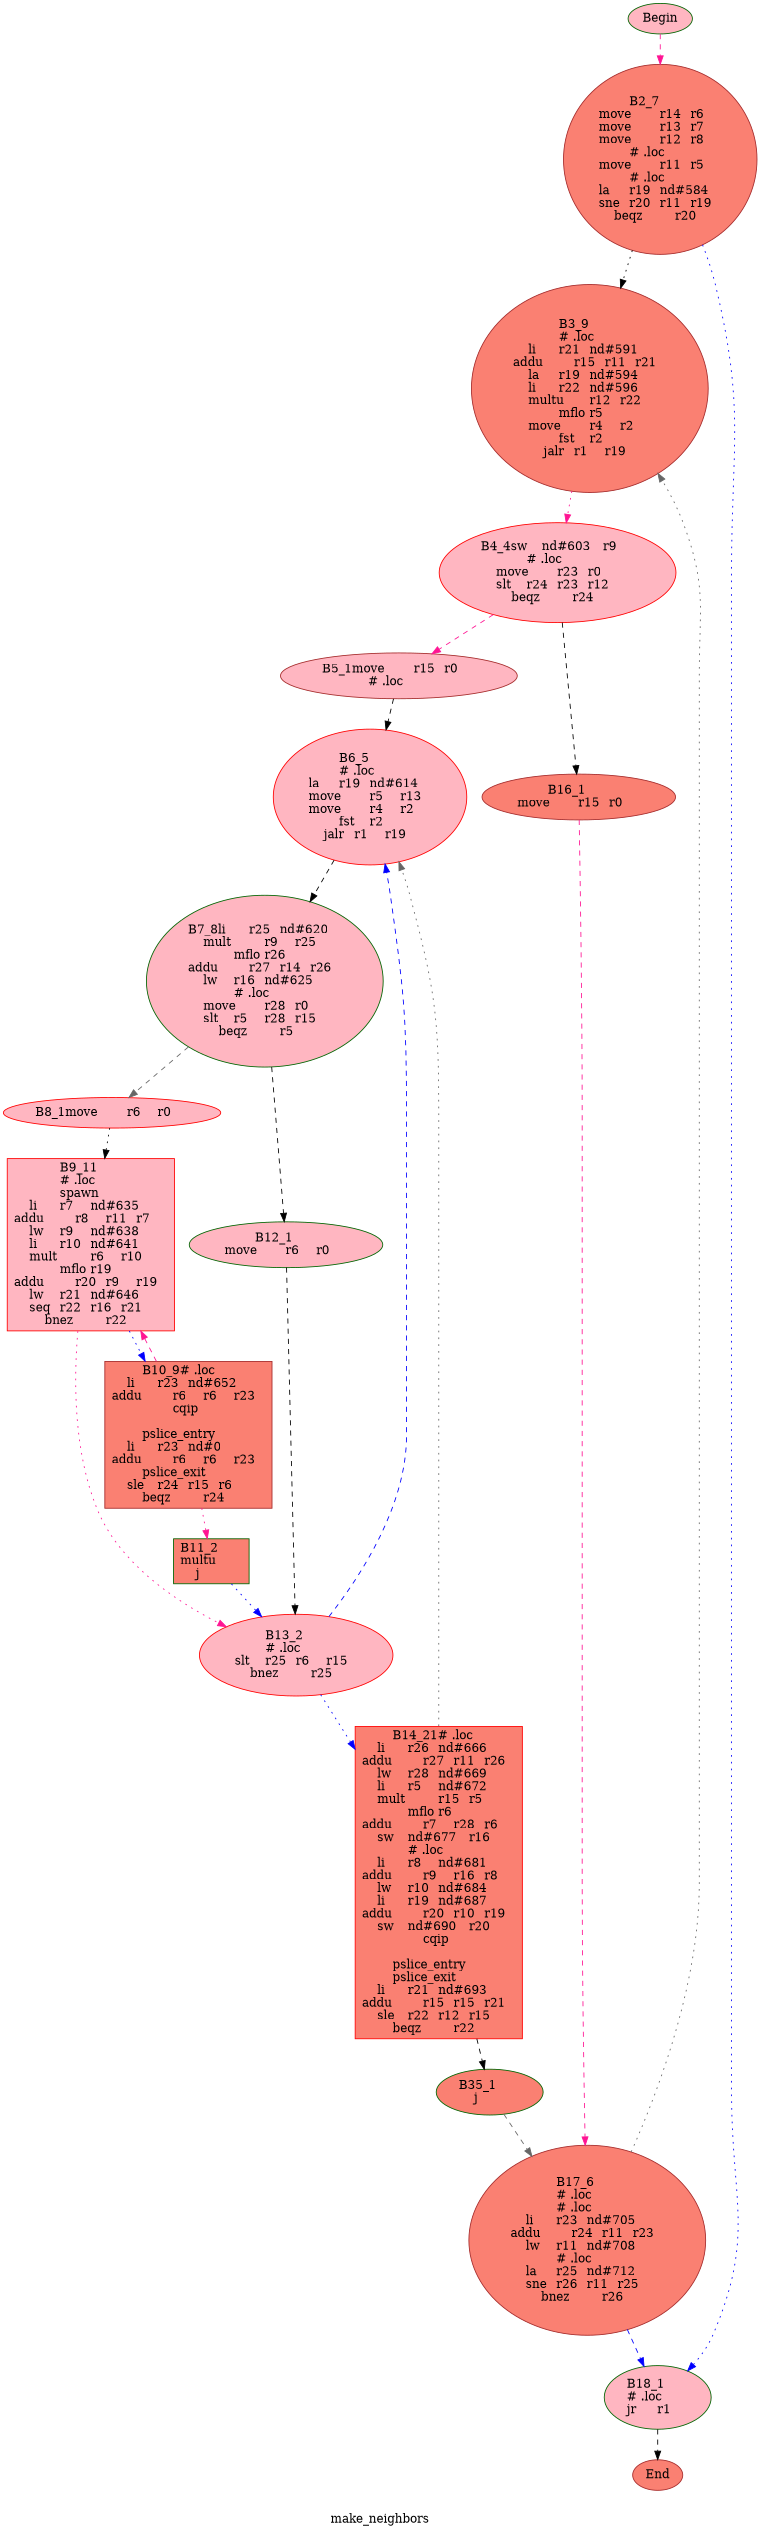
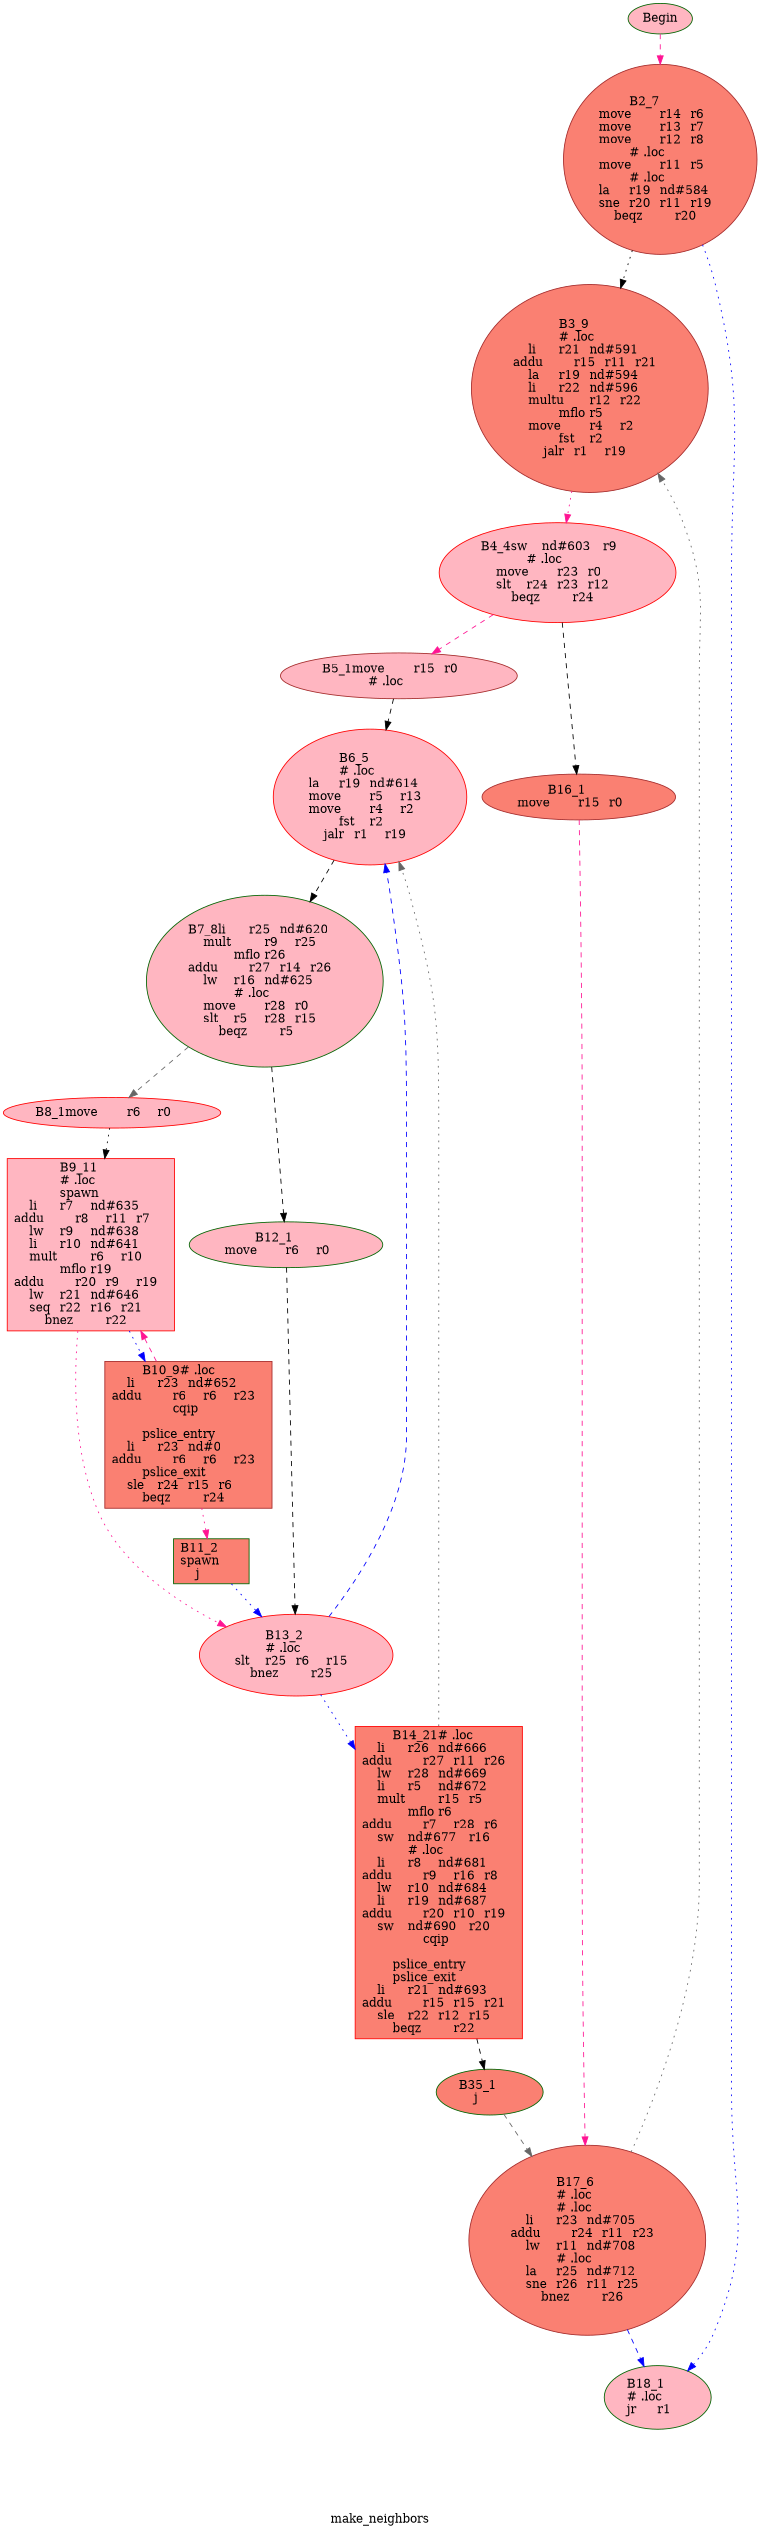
node "B11_2 multu j": label "B11_2 multu j" -> "B11_2 spawn j"
node "End": removed
